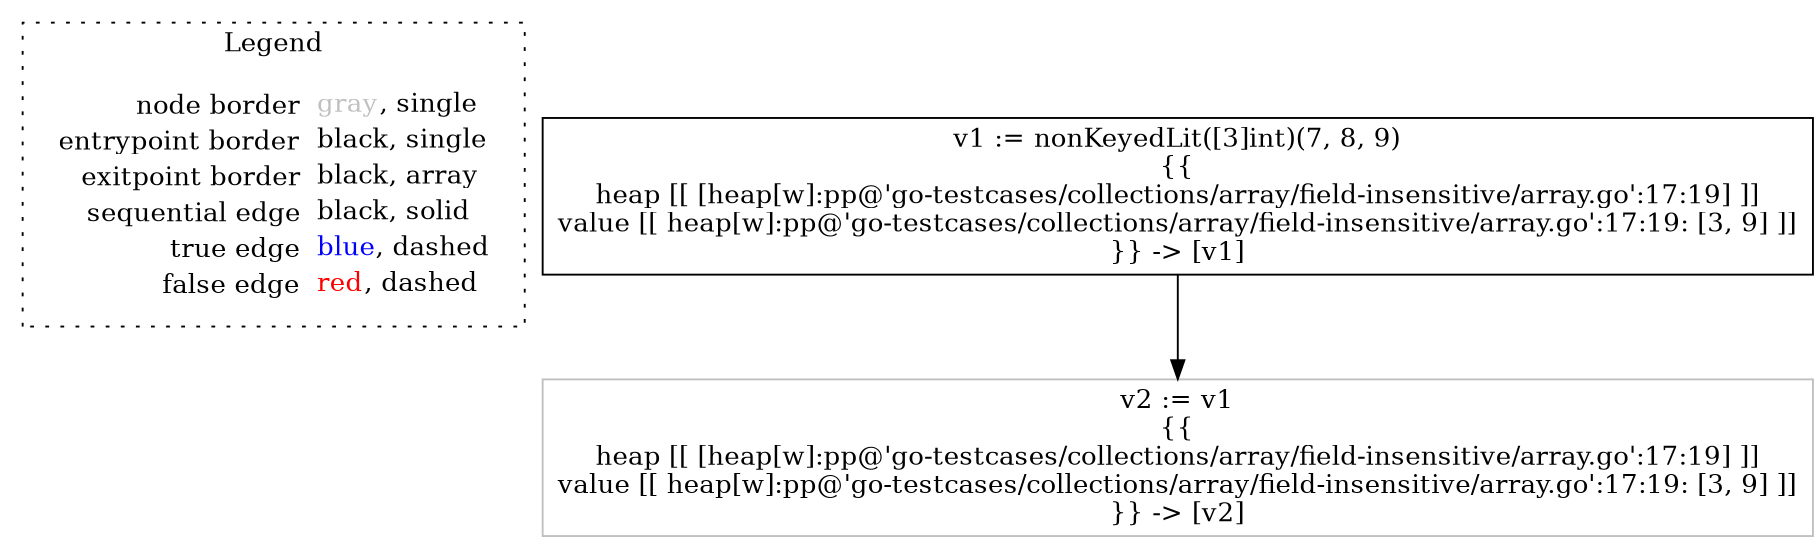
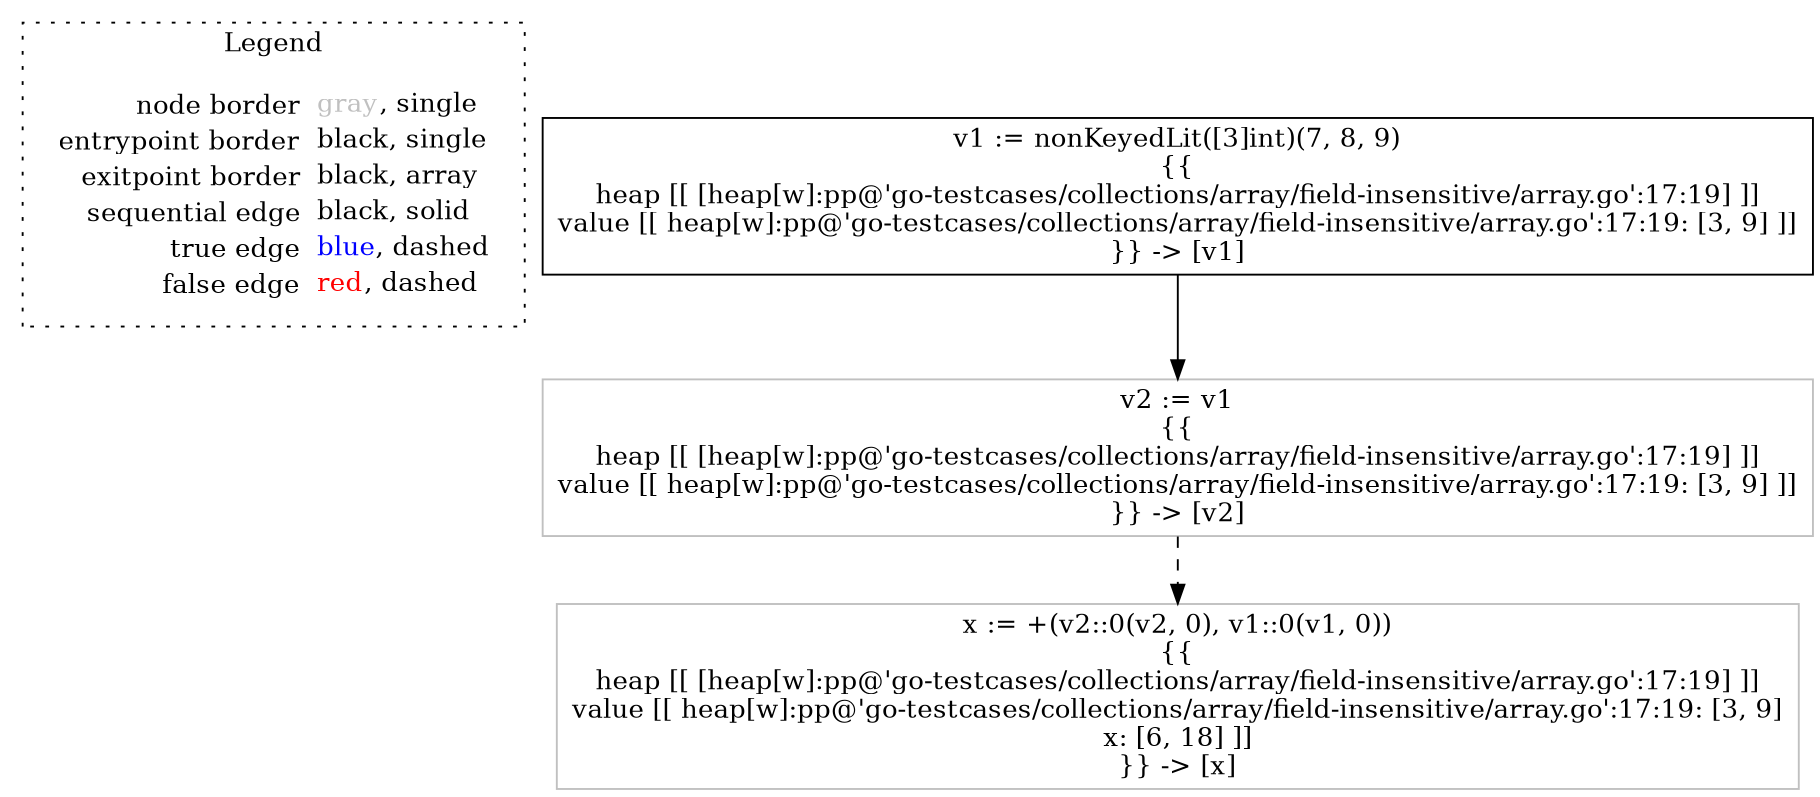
node "x := +(v2::0(v2, 0), v1::0(v1, 0))": added
